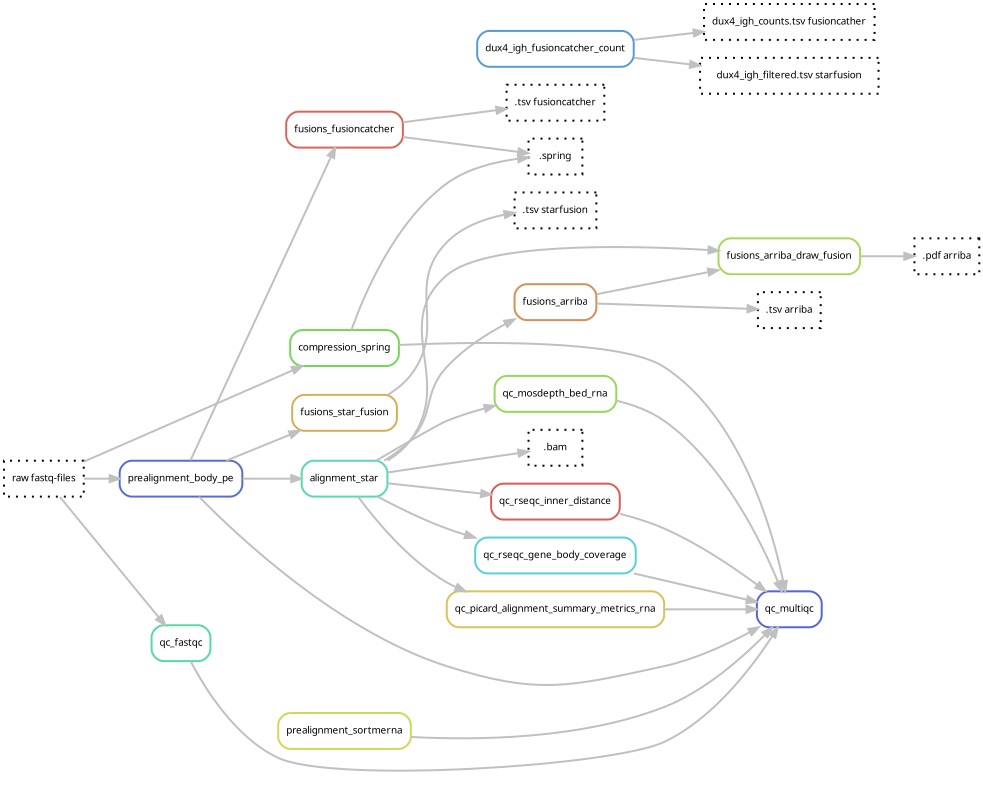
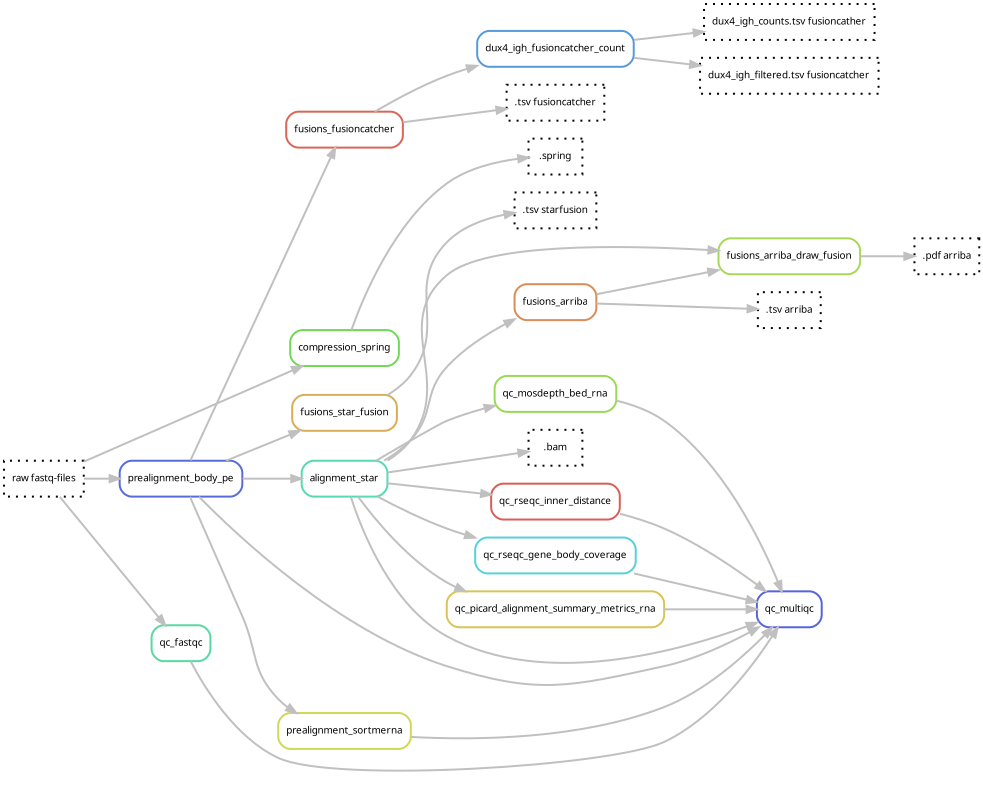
node "dux4_igh_filtered.tsv starfusion": label "dux4_igh_filtered.tsv starfusion" -> "dux4_igh_filtered.tsv fusioncatcher"
edge "fusions_fusioncatcher" -> ".spring": now "fusions_fusioncatcher" -> "dux4_igh_fusioncatcher_count"
edge "compression_spring" -> "qc_multiqc": now "alignment_star" -> "qc_multiqc"
edge "prealignment_body_pe" -> "prealignment_sortmerna": added
